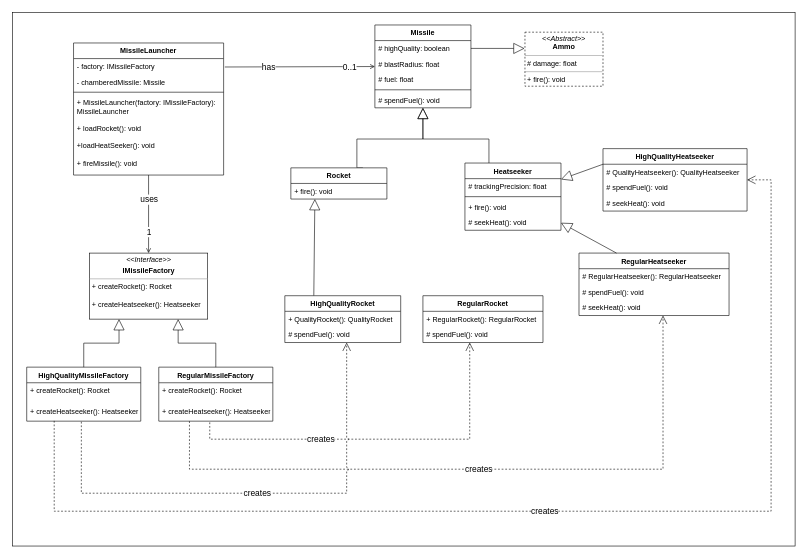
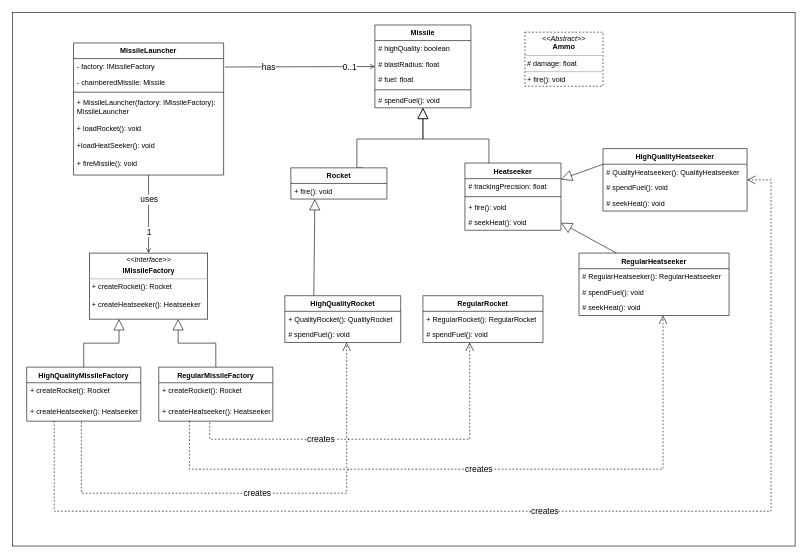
edge "# highQuality: boolean" -> "<<Abstract>> Ammo # damage: float + fire(): void": removed
